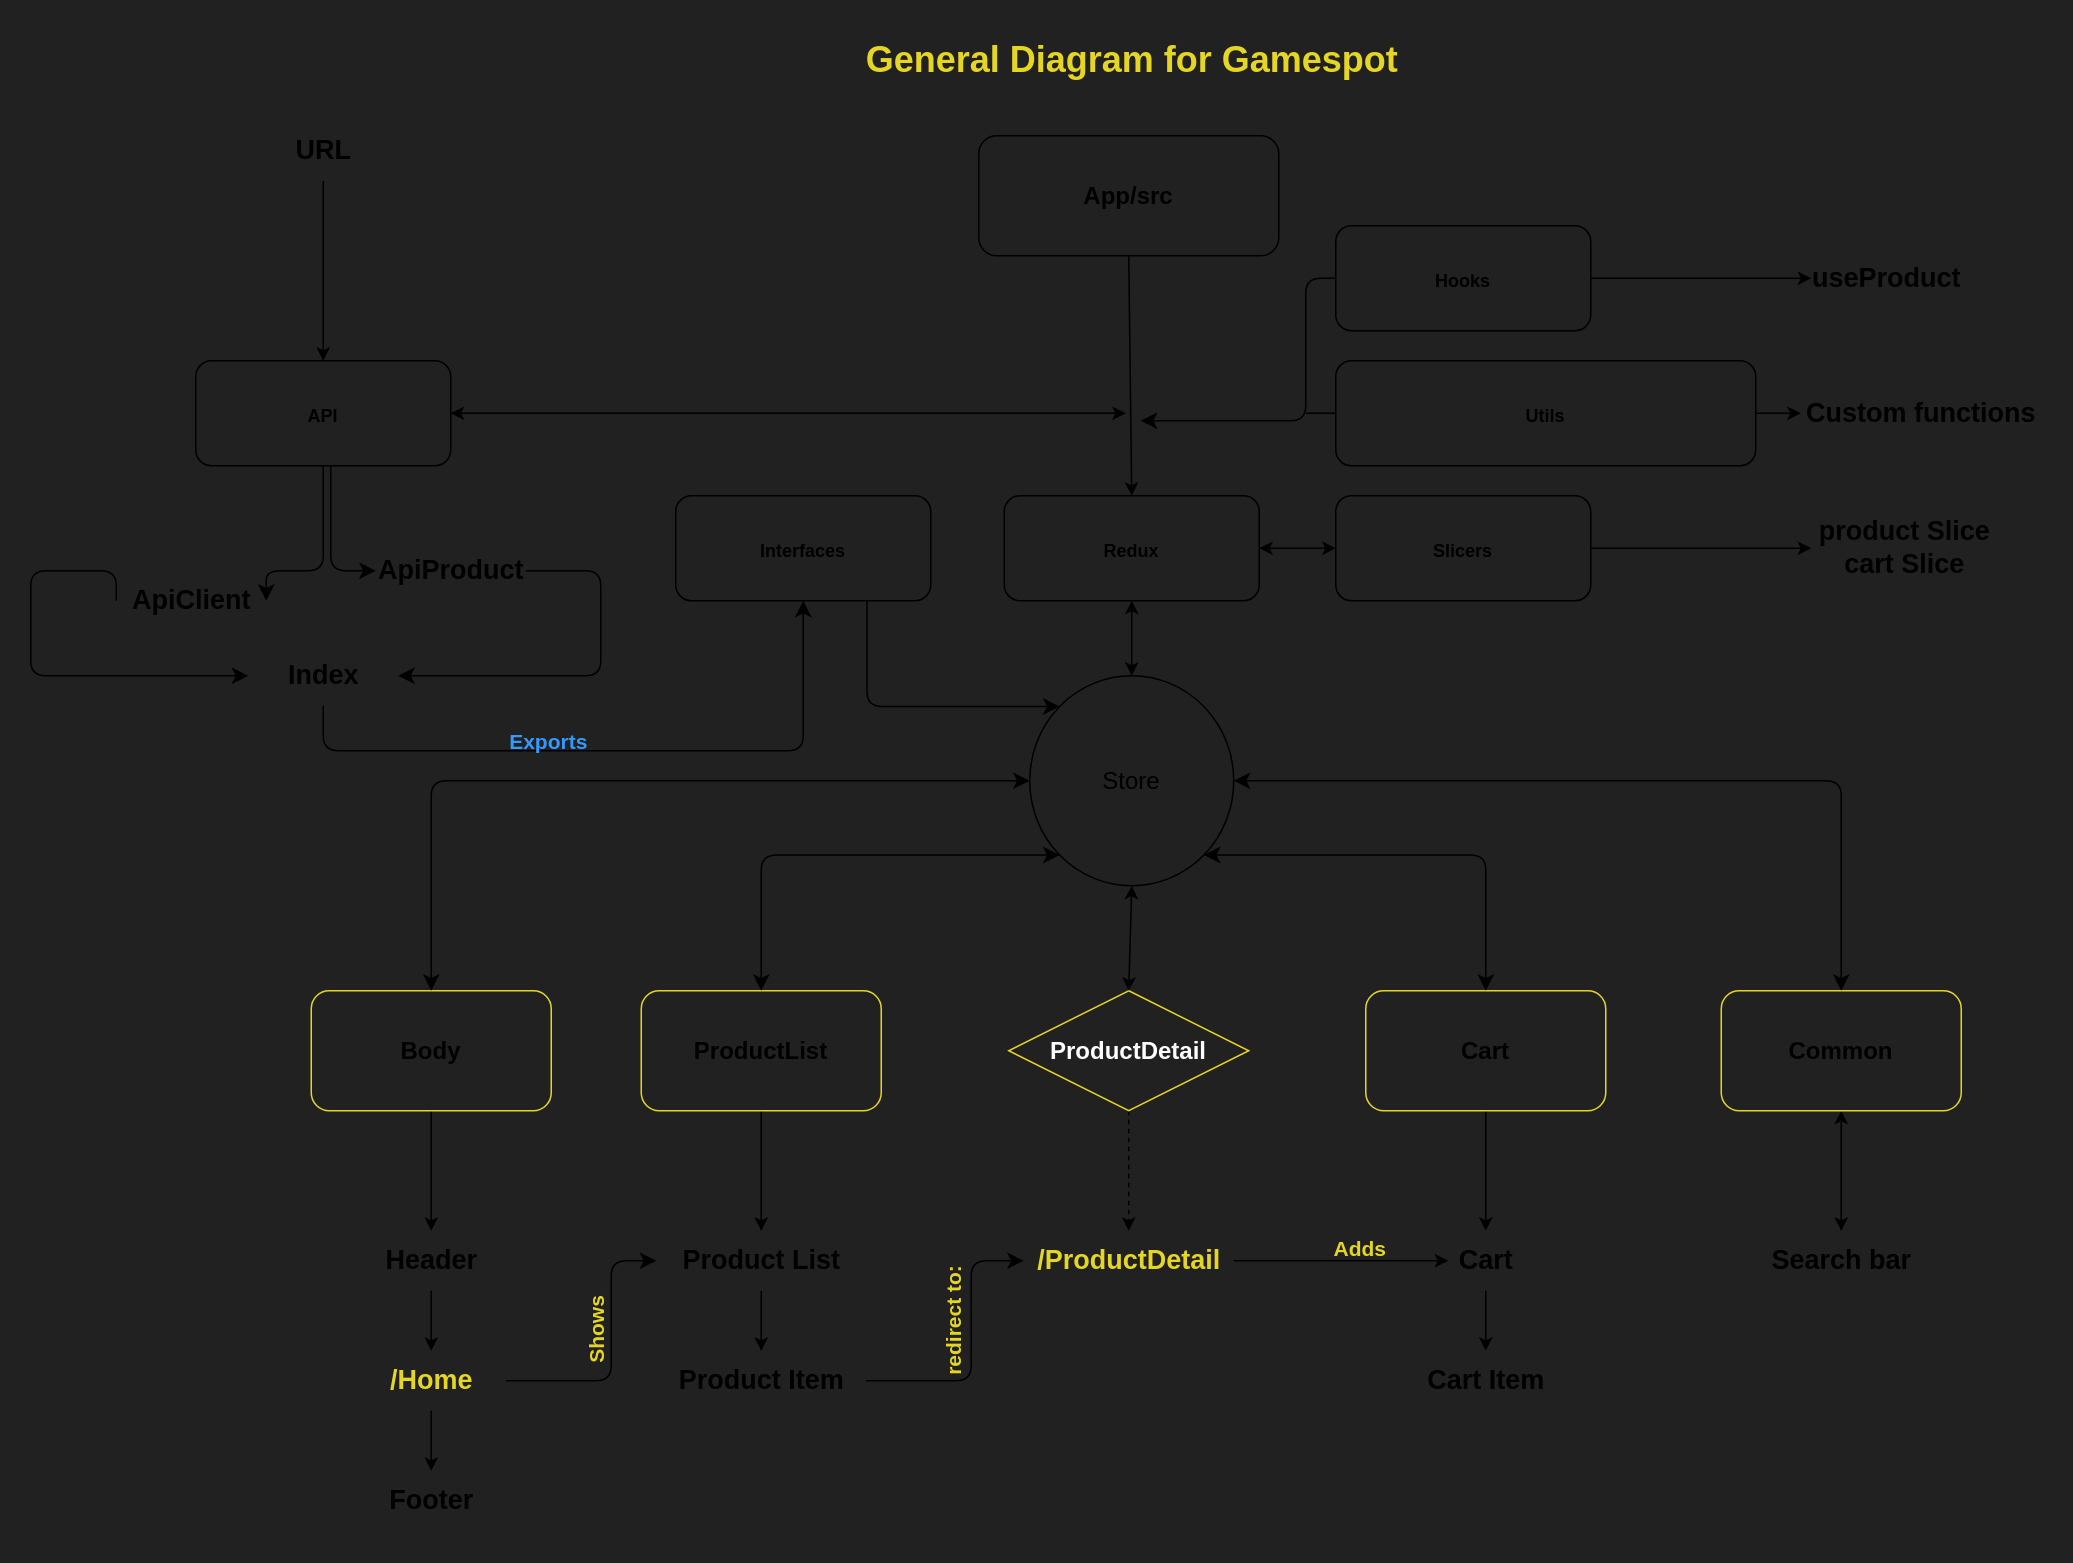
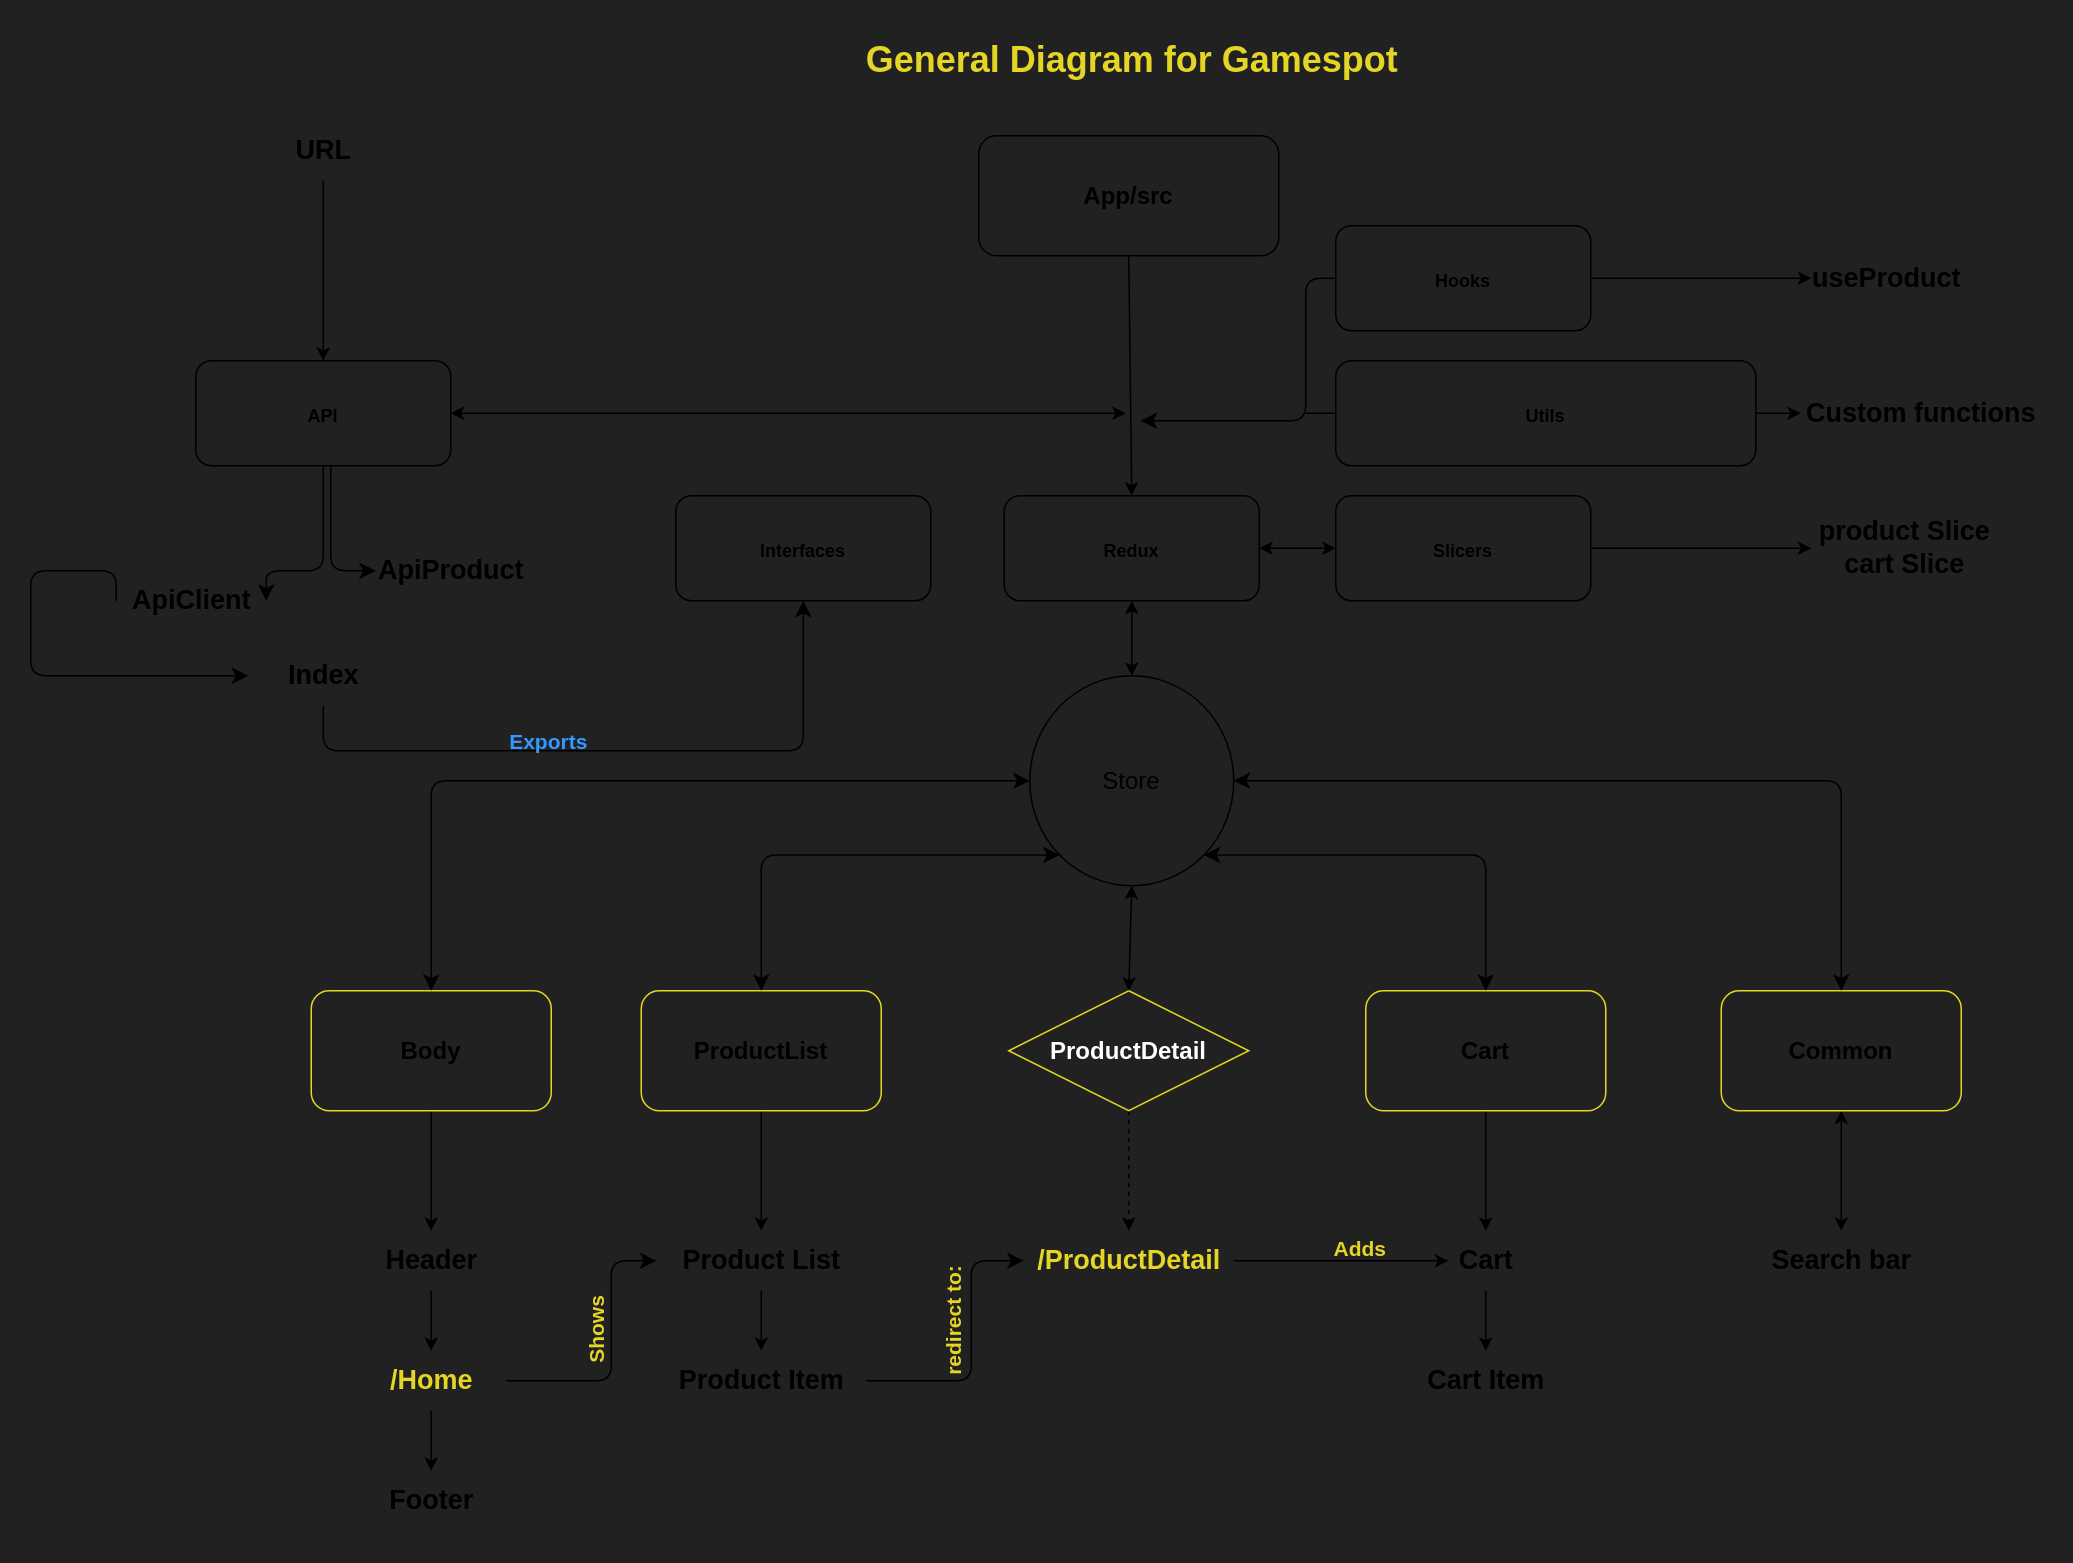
edge "ApiProduct" -> "Index": removed
edge "Interfaces" -> "Store": removed
